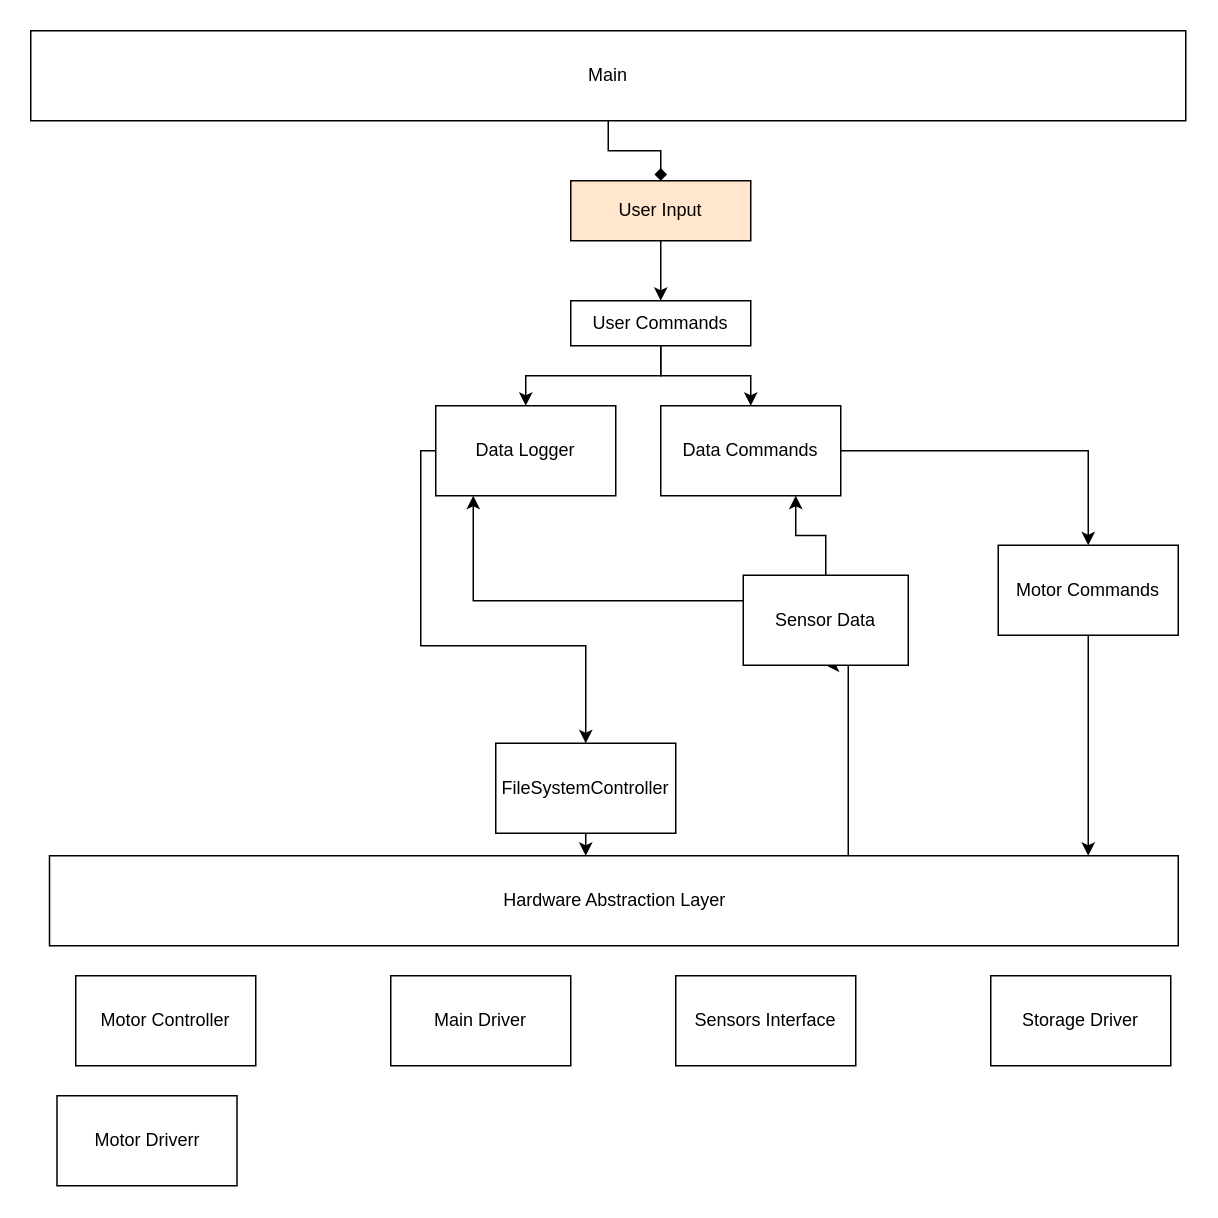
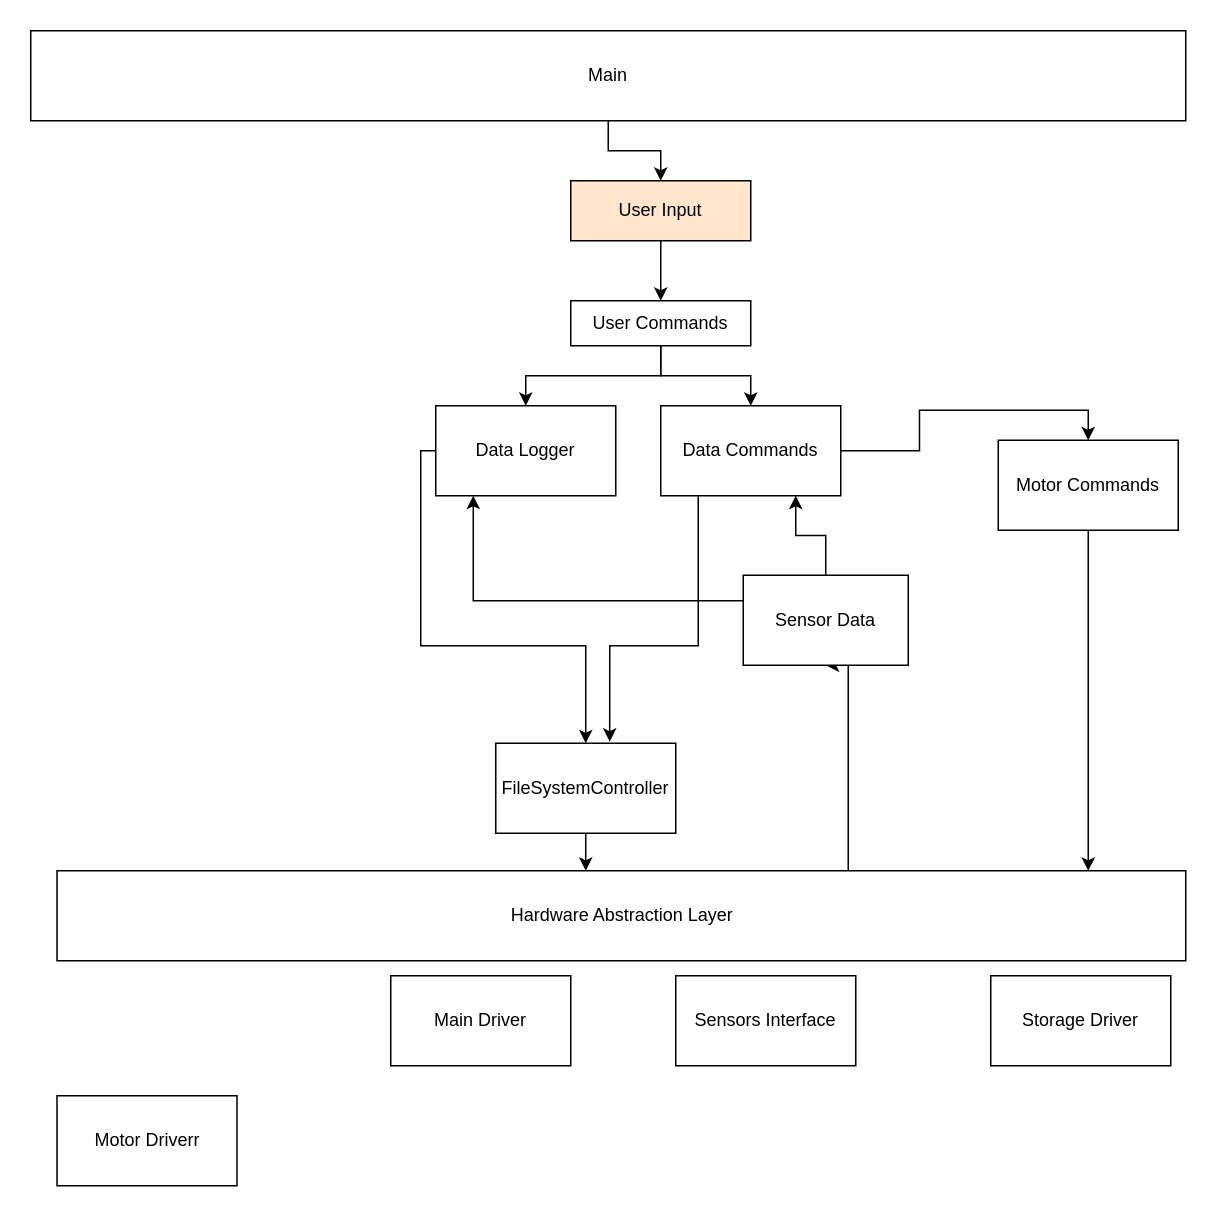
edge "Main" -> "User Input": arrowhead diamond -> classic
node "Motor Commands": moved (1088, 590) -> (1088, 485)
edge "Data Commands" -> "FileSystemController": added
node "Hardware Abstraction Layer": moved (614, 901) -> (621, 916)
node "Motor Controller": removed
